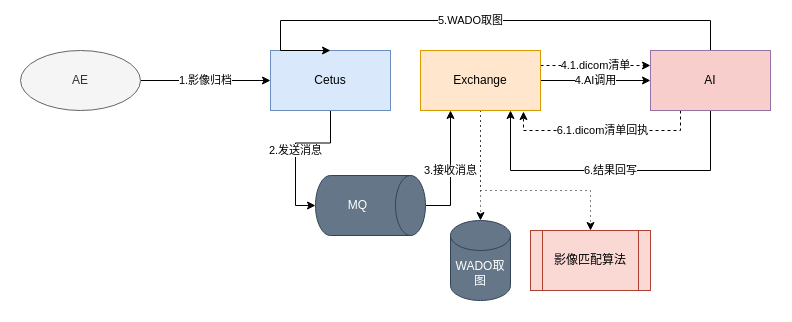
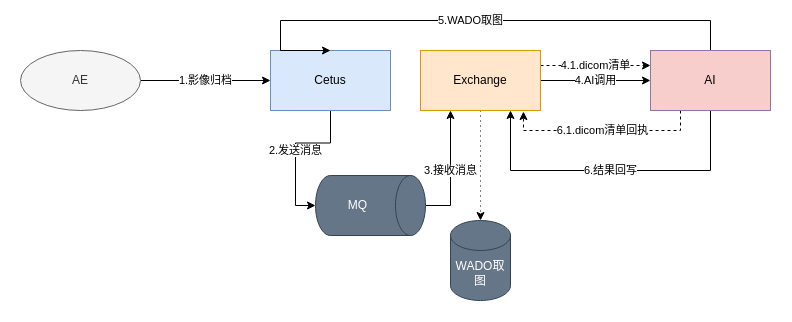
edge "Exchange" -> "影像匹配算法": removed
node "影像匹配算法": removed
